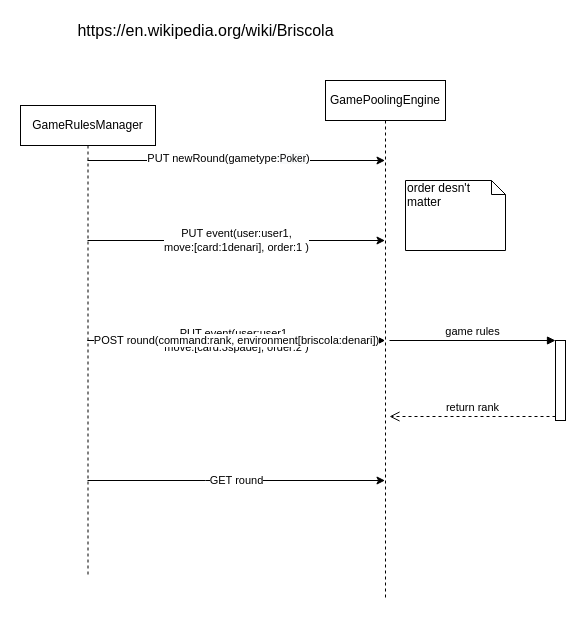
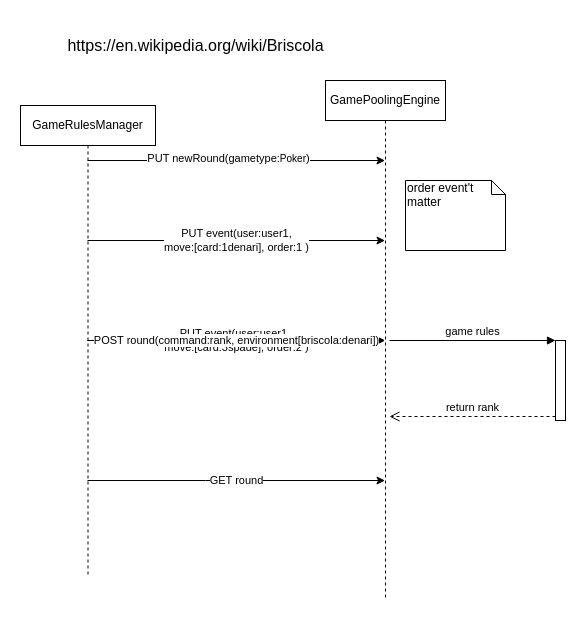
node "https://en.wikipedia.org/wiki/Briscola": moved (206, 31) -> (196, 46)
node "order desn't matter": label "order desn't matter" -> "order event't matter"
